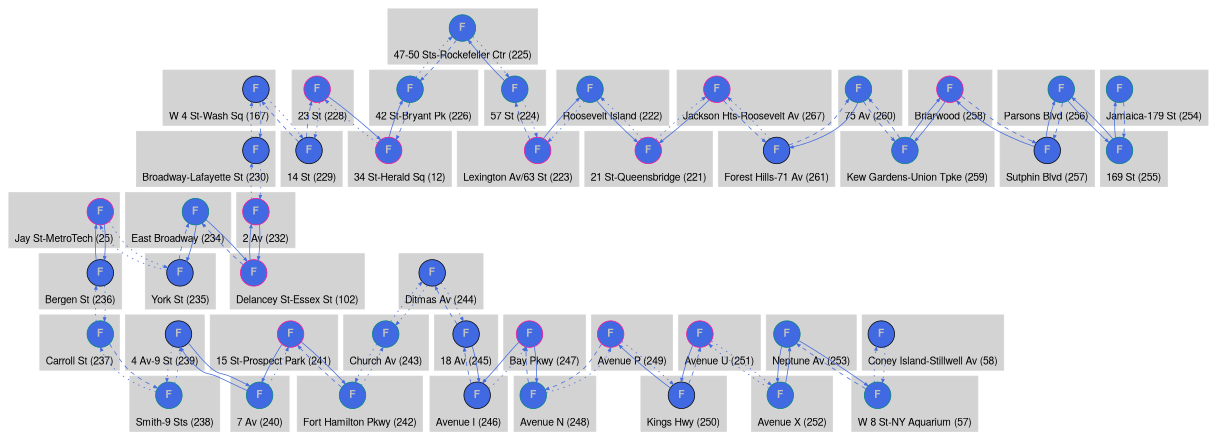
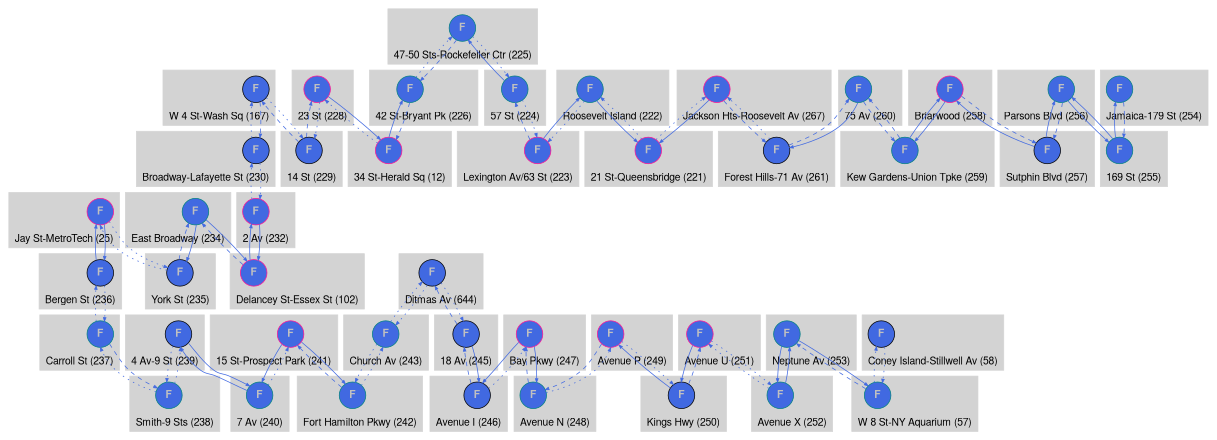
cluster "Ditmas Av (244)": label "Ditmas Av (244)" -> "Ditmas Av (644)"
